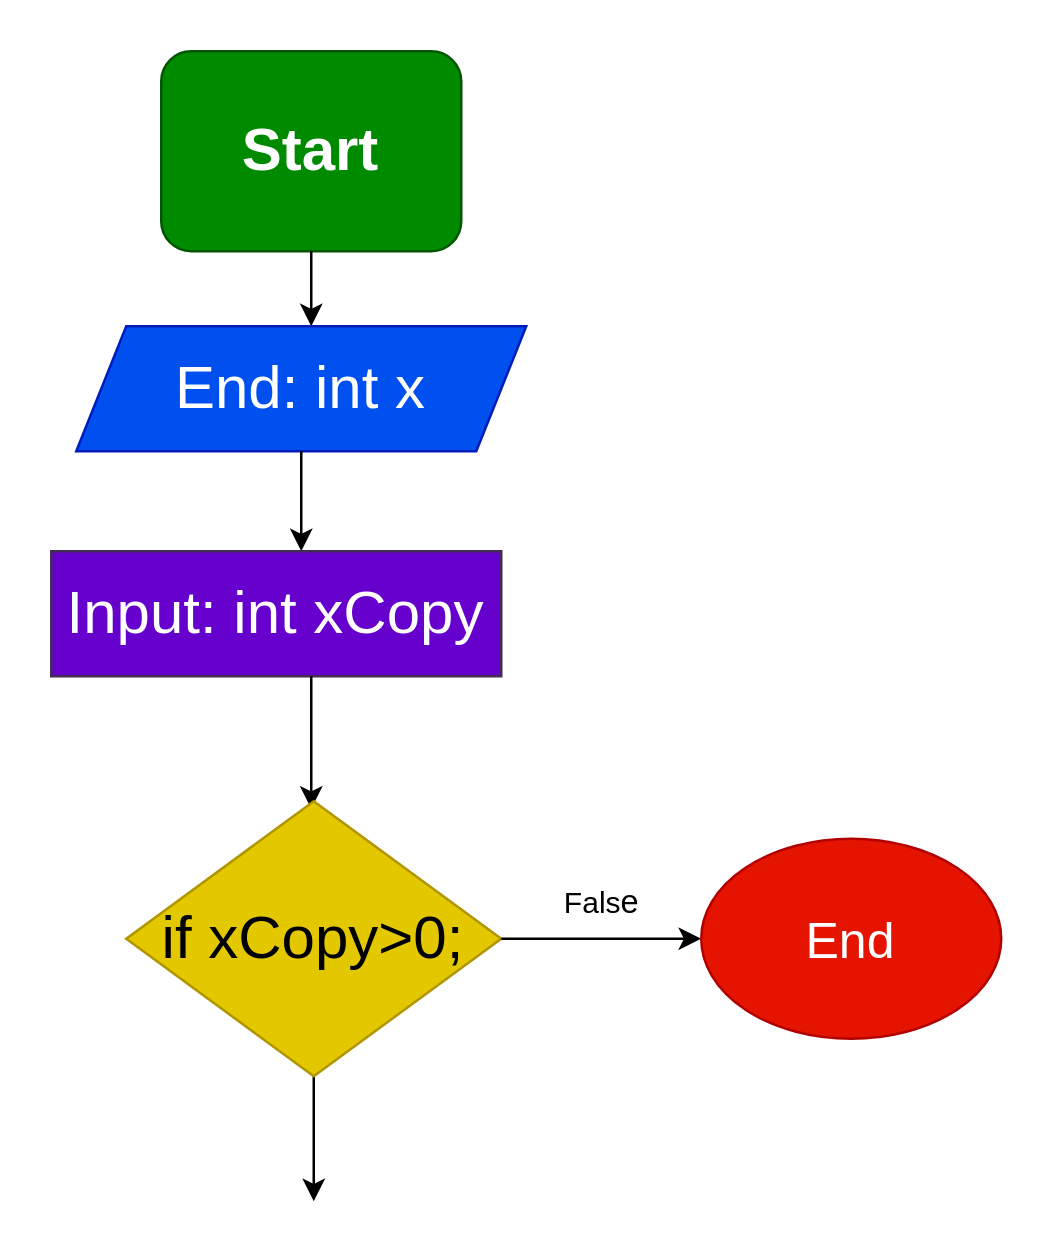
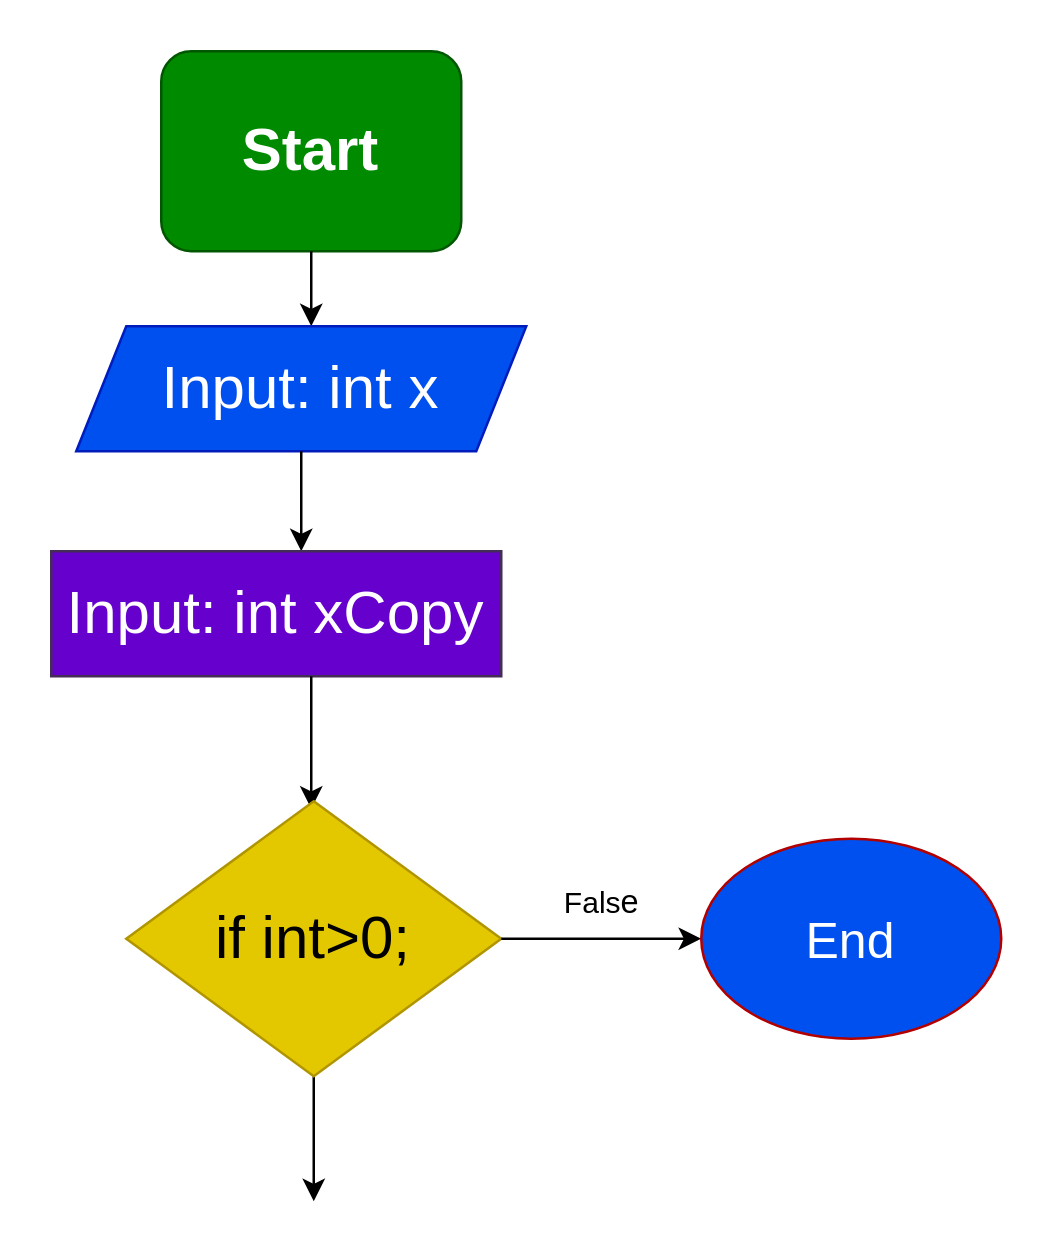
node "End: int x": label "End: int x" -> "Input: int x"
node "if xCopy>0;": label "if xCopy>0;" -> "if int>0;"
node "End": fillcolor #e51400 -> #0050ef
